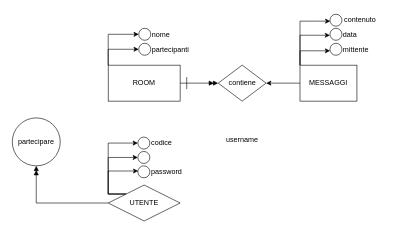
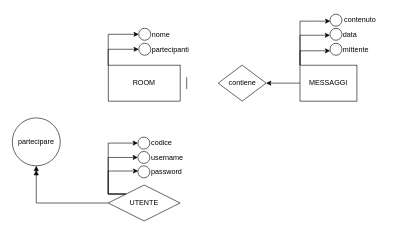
edge "ROOM" -> "contiene": removed
node "username": moved (240, 140) -> (165, 158)
